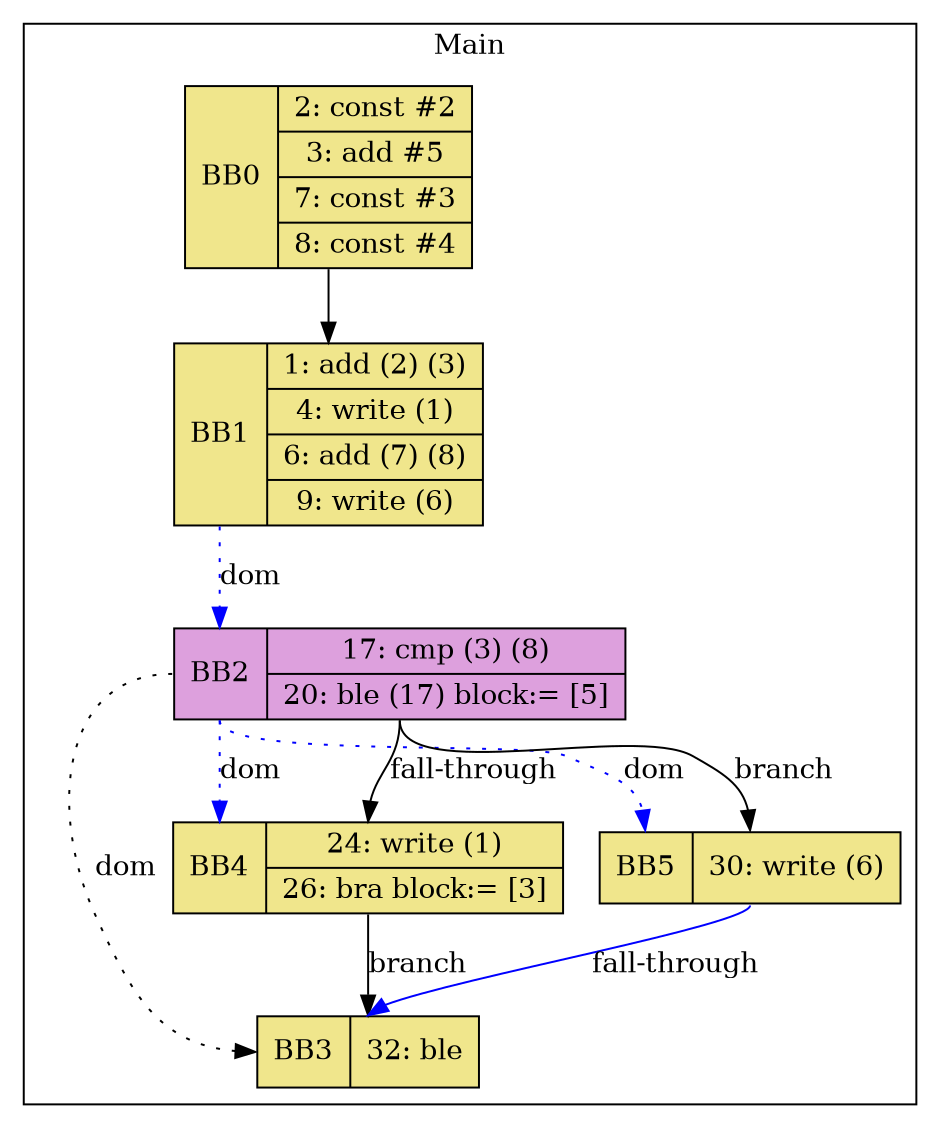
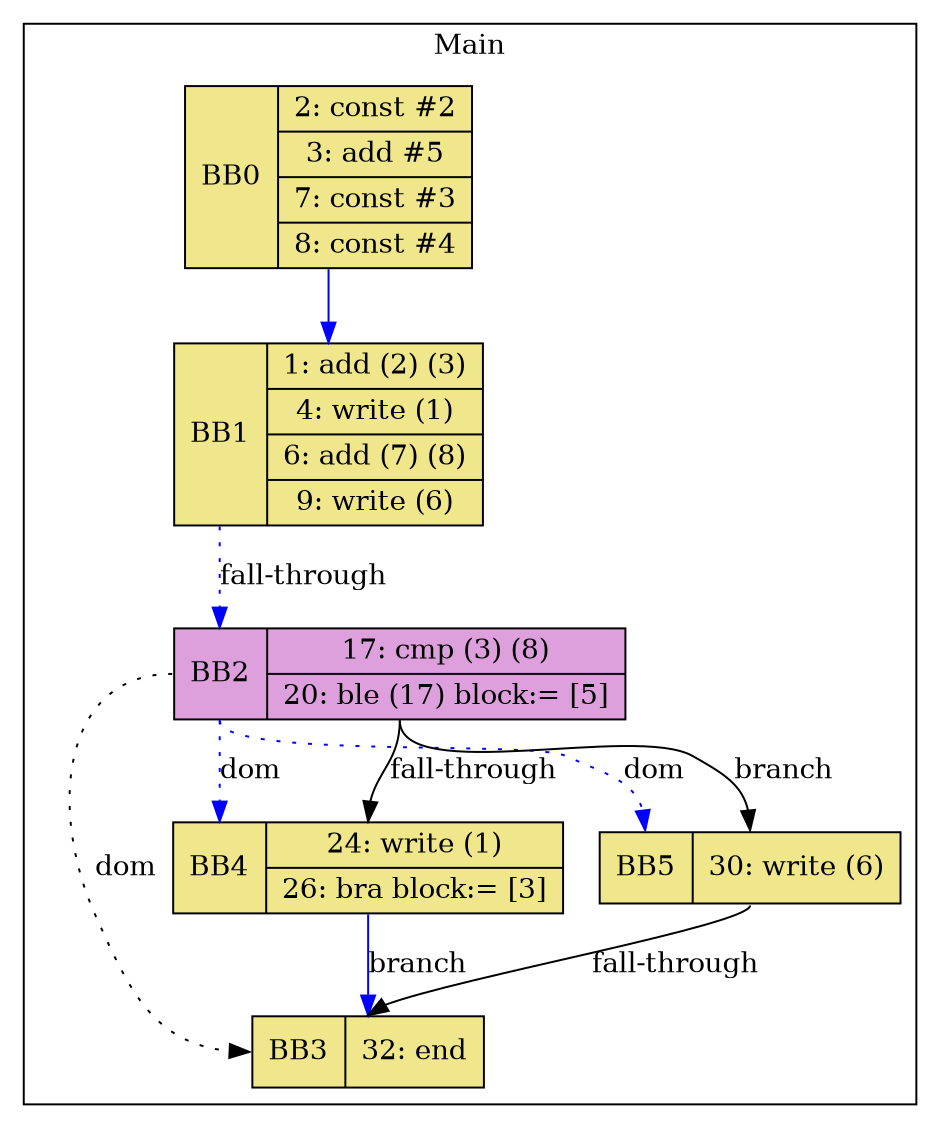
edge "BB0" -> "BB1": color black -> blue
edge "BB1" -> "BB2": label "dom" -> "fall-through"
edge "BB4" -> "BB3": color black -> blue
edge "BB5" -> "BB3": color blue -> black
node "BB3": text "32: ble" -> "32: end"
